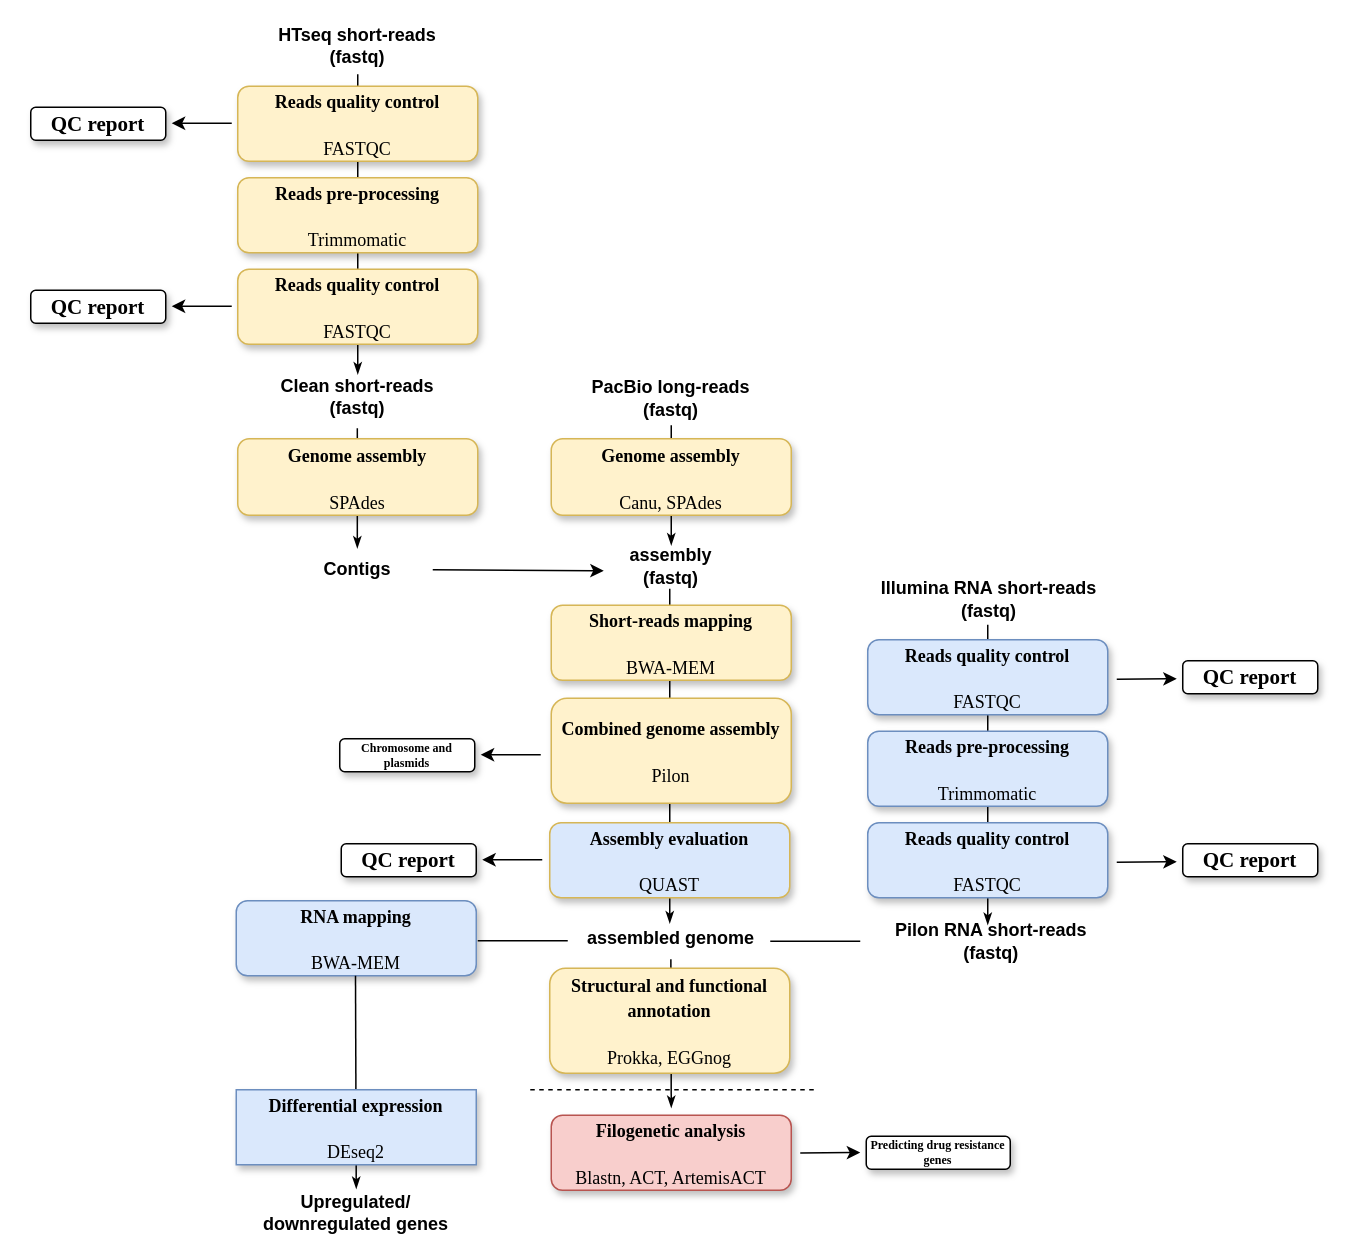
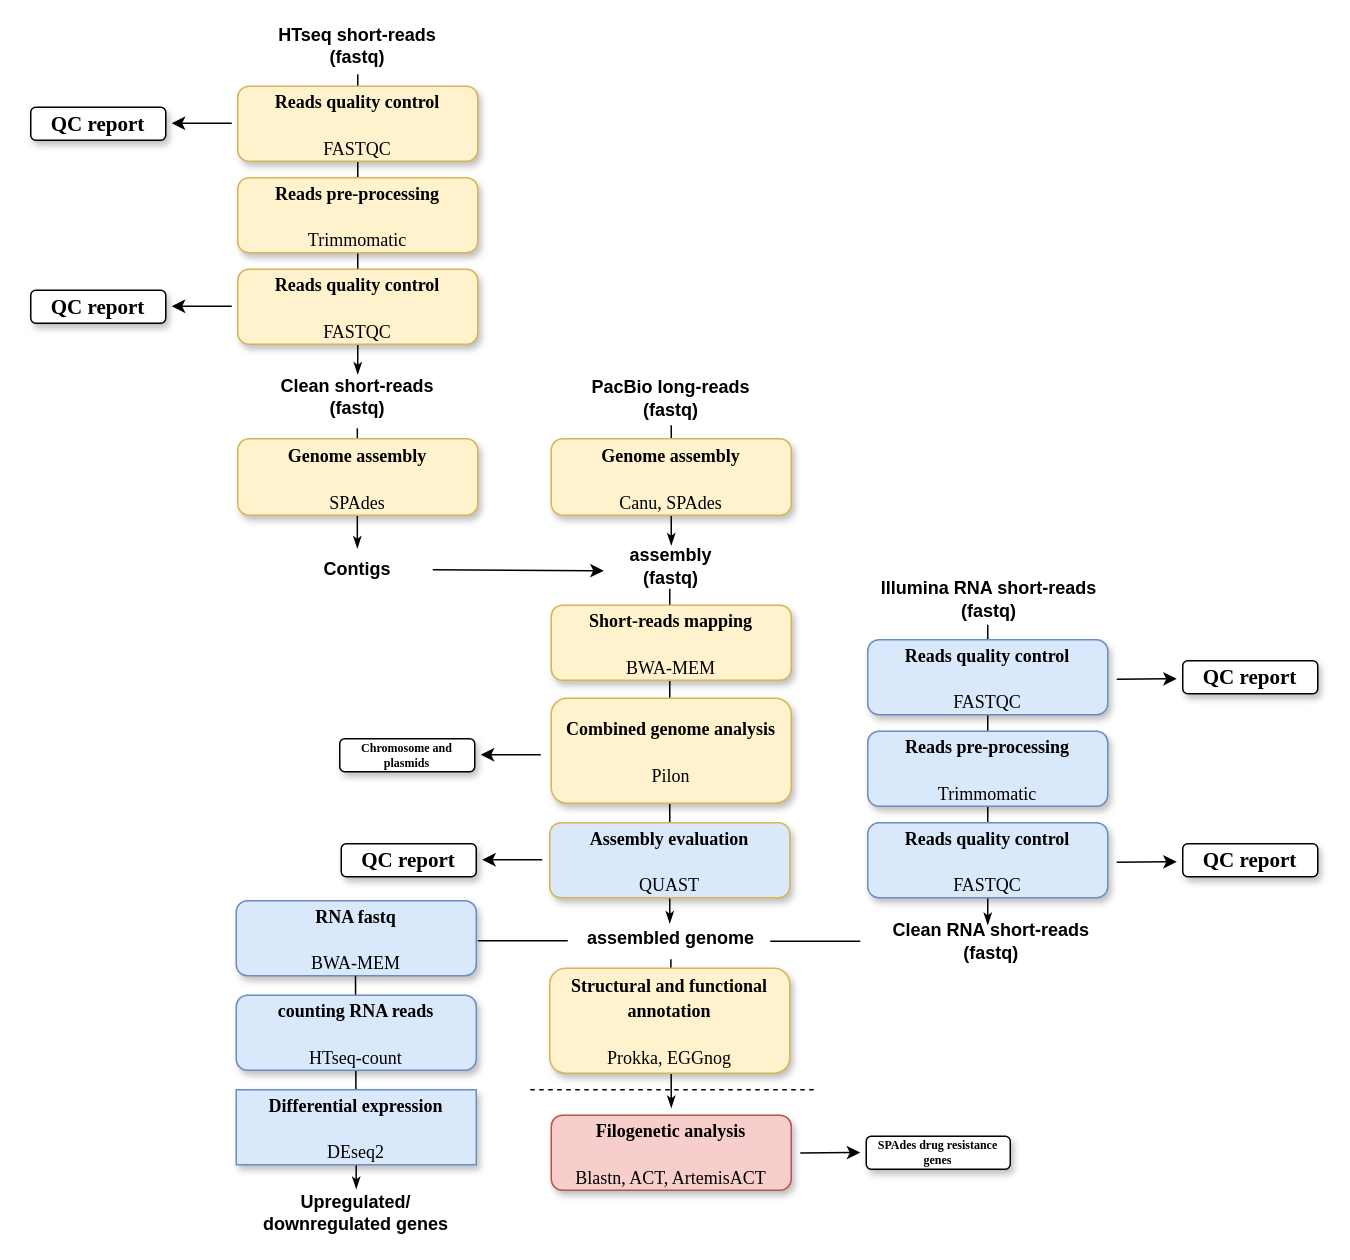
node "Combined genome assembly Pilon": label "Combined genome assembly Pilon" -> "Combined genome analysis Pilon"
node "RNA mapping BWA-MEM": label "RNA mapping BWA-MEM" -> "RNA fastq BWA-MEM"
node "Pilon RNA short-reads (fastq)": label "Pilon RNA short-reads (fastq)" -> "Clean RNA short-reads (fastq)"
node "counting RNA reads HTseq-count": added
node "Predicting drug resistance genes": label "Predicting drug resistance genes" -> "SPAdes drug resistance genes"
